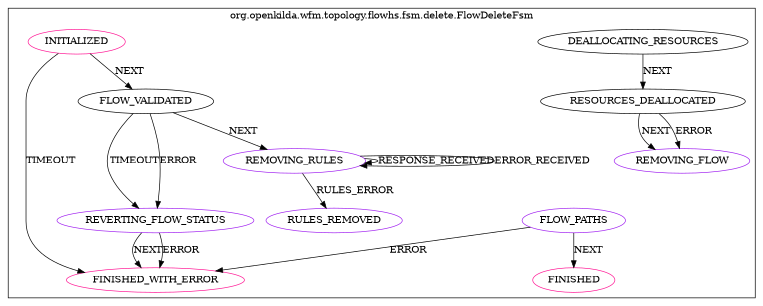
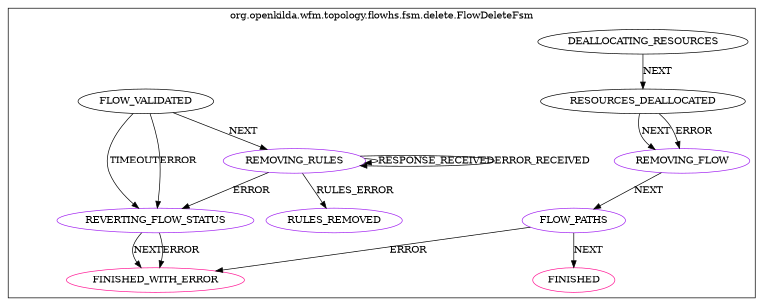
node "INITIALIZED": removed
edge "REMOVING_RULES" -> "REVERTING_FLOW_STATUS": added, label "ERROR"
edge "REMOVING_FLOW" -> "FLOW_PATHS": added, label "NEXT"
